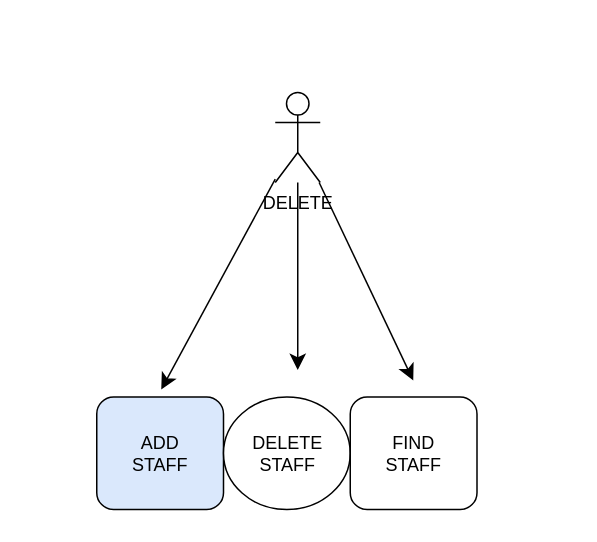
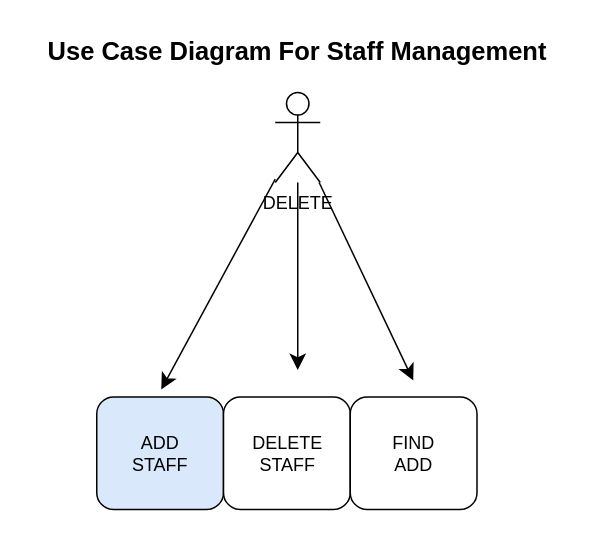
node "Use Case Diagram For Staff Management": added
node "DELETE STAFF": shape ellipse -> rounded rectangle
node "FIND STAFF": label "FIND STAFF" -> "FIND ADD"
